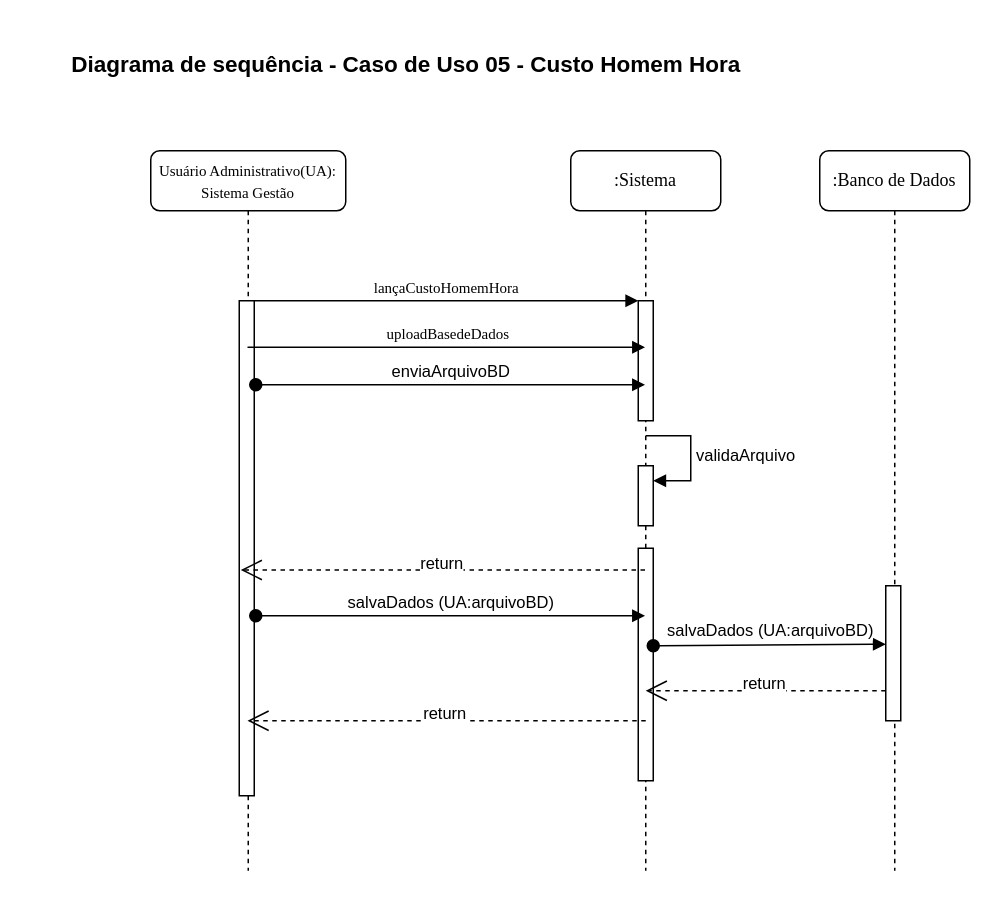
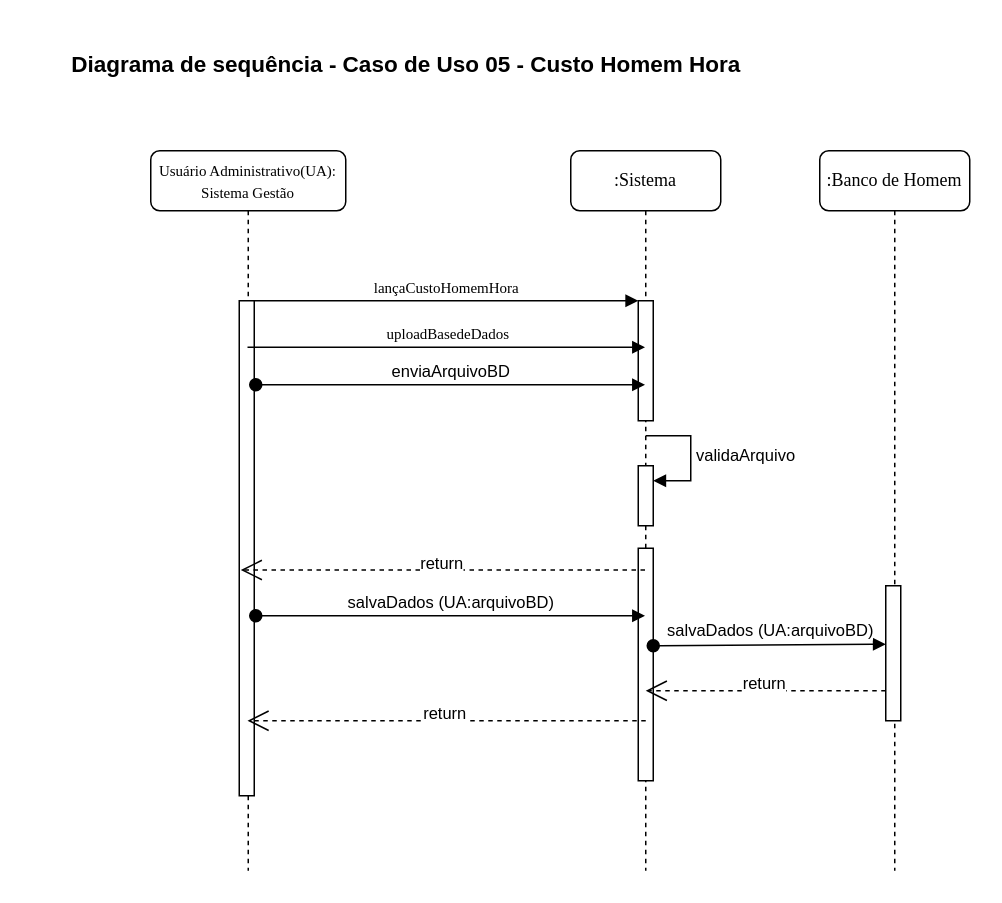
node ":Banco de Dados": label ":Banco de Dados" -> ":Banco de Homem"
